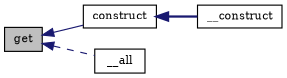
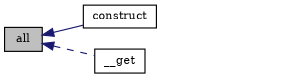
node "__construct": removed
node "get": label "get" -> "all"
node "__all": label "__all" -> "__get"
